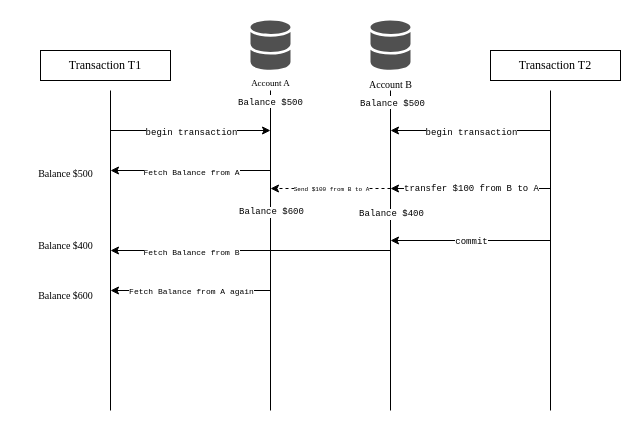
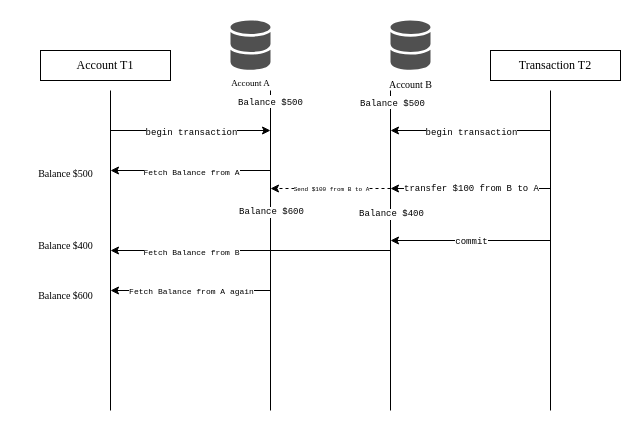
node "Account A": moved (271, 46) -> (251, 46)
node "Account B": moved (391, 46) -> (411, 46)
node "Transaction T1": label "Transaction T1" -> "Account T1"
